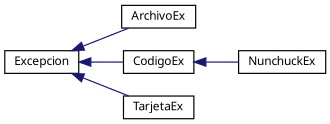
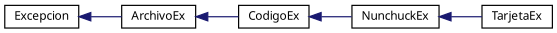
edge "CodigoEx" -> "Excepcion": now "CodigoEx" -> "ArchivoEx"
edge "TarjetaEx" -> "Excepcion": now "TarjetaEx" -> "NunchuckEx"
